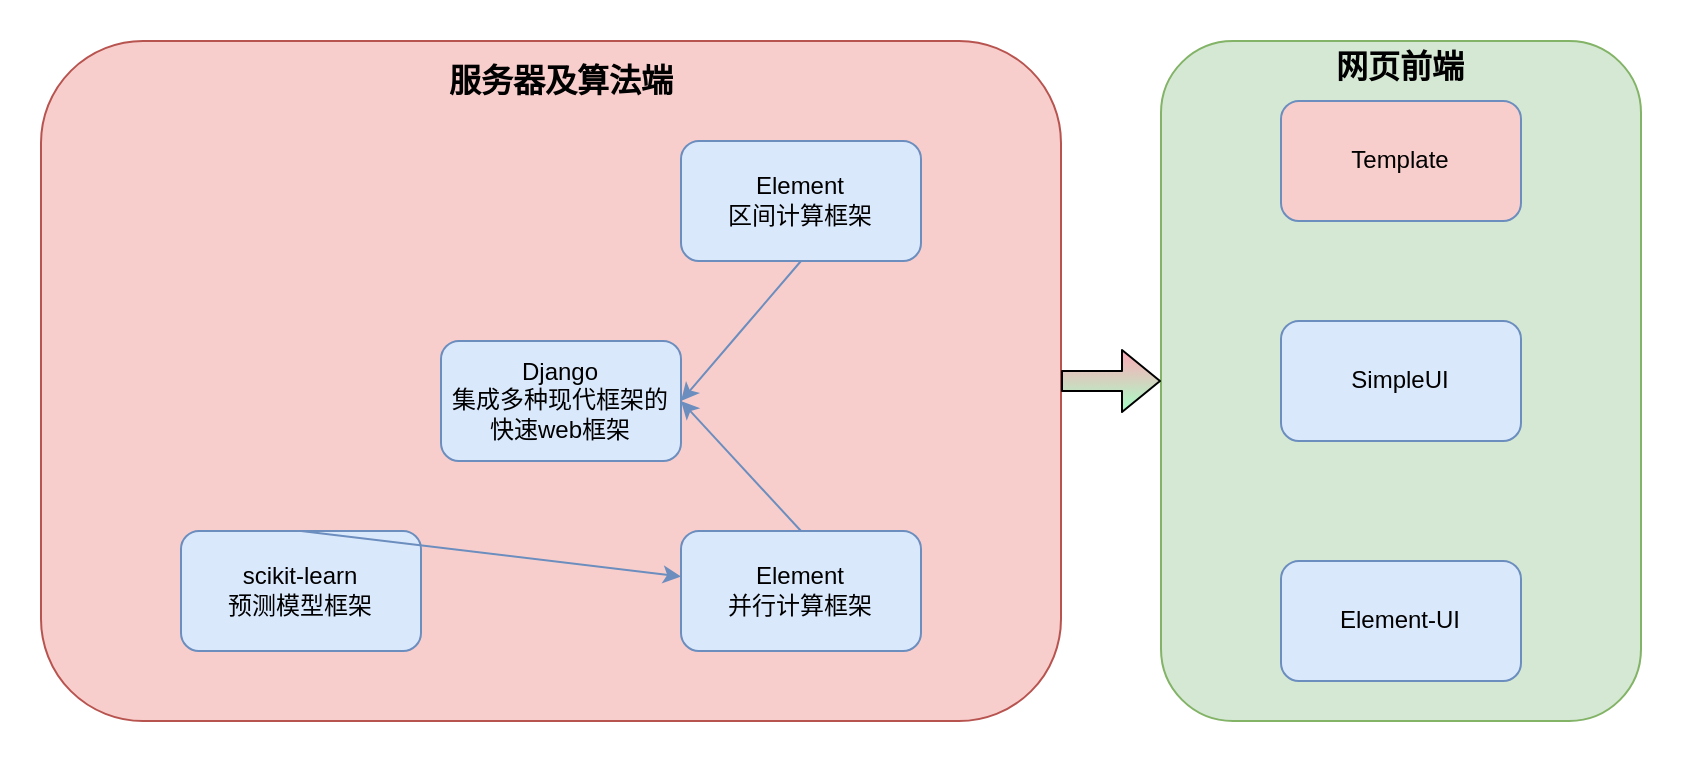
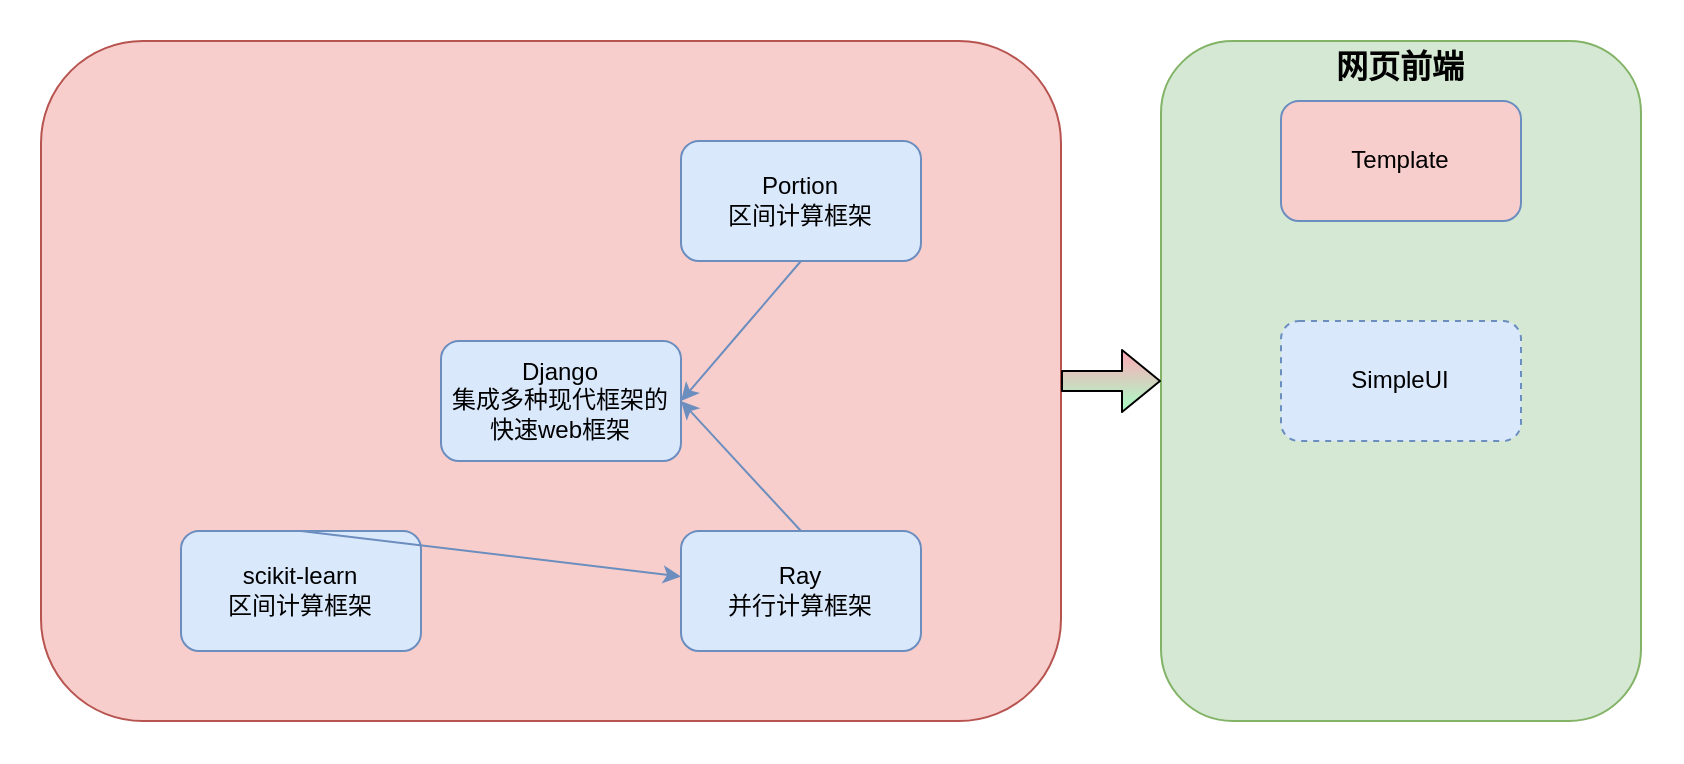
node "服务器及算法端": removed
node "Element 区间计算框架": label "Element 区间计算框架" -> "Portion 区间计算框架"
node "SimpleUI": style solid -> dashed
node "scikit-learn 预测模型框架": label "scikit-learn 预测模型框架" -> "scikit-learn 区间计算框架"
node "Element 并行计算框架": label "Element 并行计算框架" -> "Ray 并行计算框架"
node "Element-UI": removed
